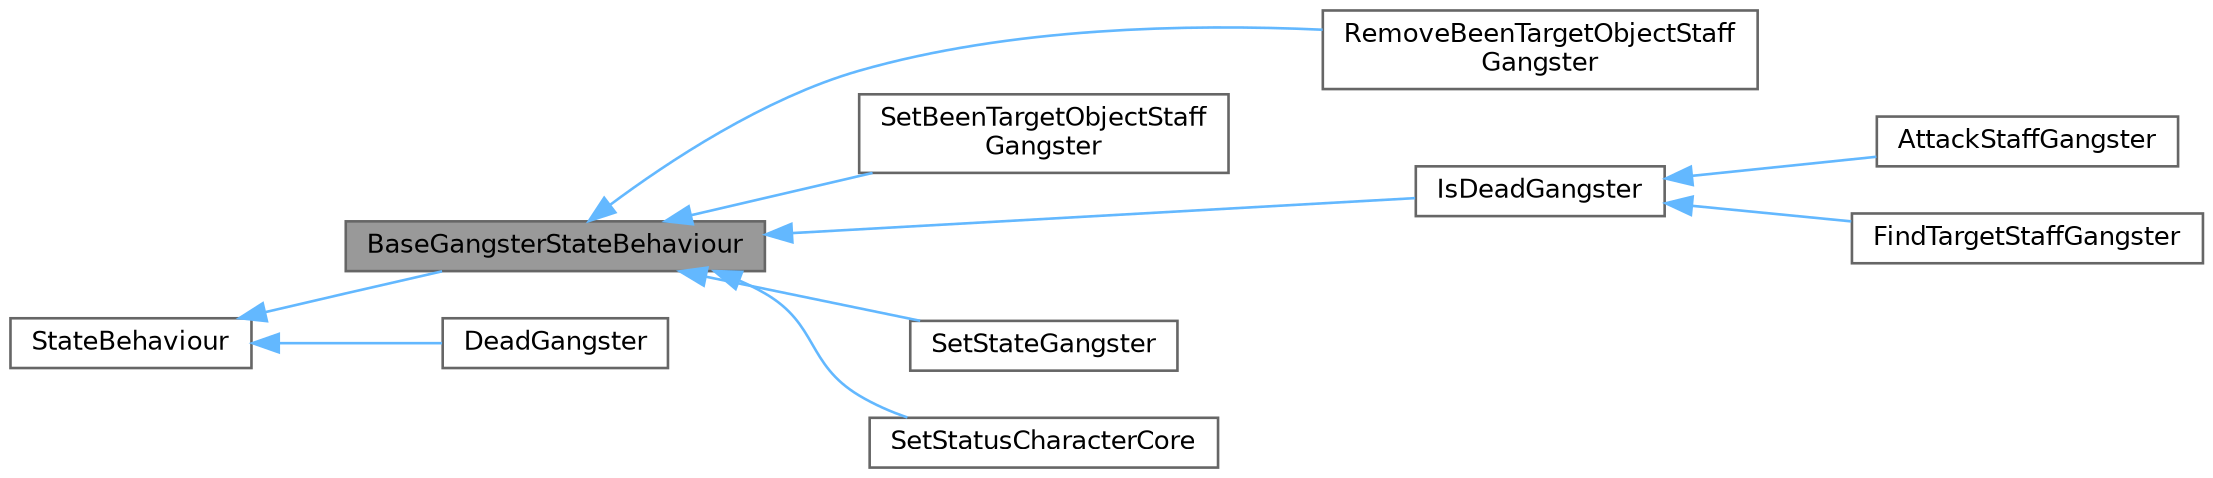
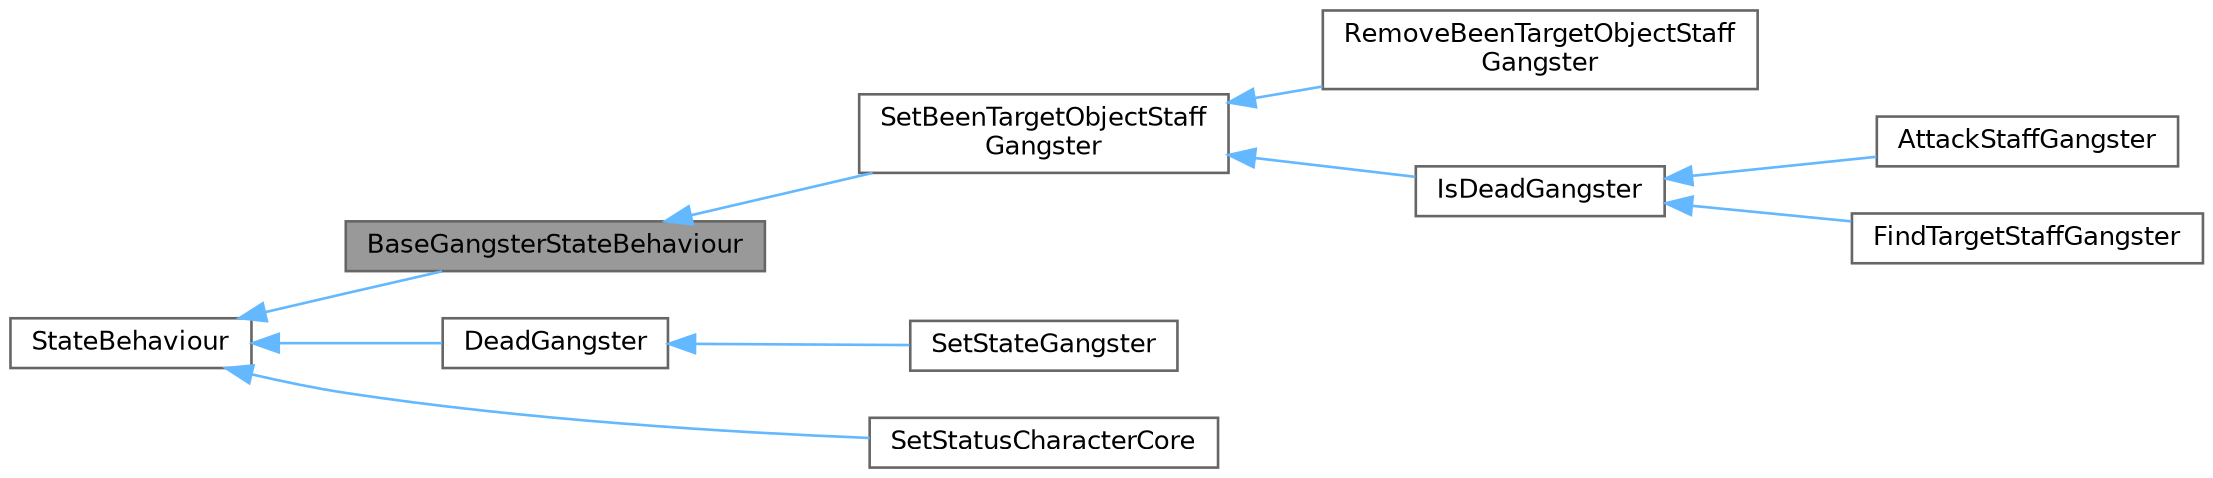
edge "RemoveBeenTargetObjectStaff Gangster" -> "BaseGangsterStateBehaviour": now "RemoveBeenTargetObjectStaff Gangster" -> "SetBeenTargetObjectStaff Gangster"
edge "IsDeadGangster" -> "BaseGangsterStateBehaviour": now "IsDeadGangster" -> "SetBeenTargetObjectStaff Gangster"
edge "SetStateGangster" -> "BaseGangsterStateBehaviour": now "SetStateGangster" -> "DeadGangster"
edge "SetStatusCharacterCore" -> "BaseGangsterStateBehaviour": now "SetStatusCharacterCore" -> "StateBehaviour"
